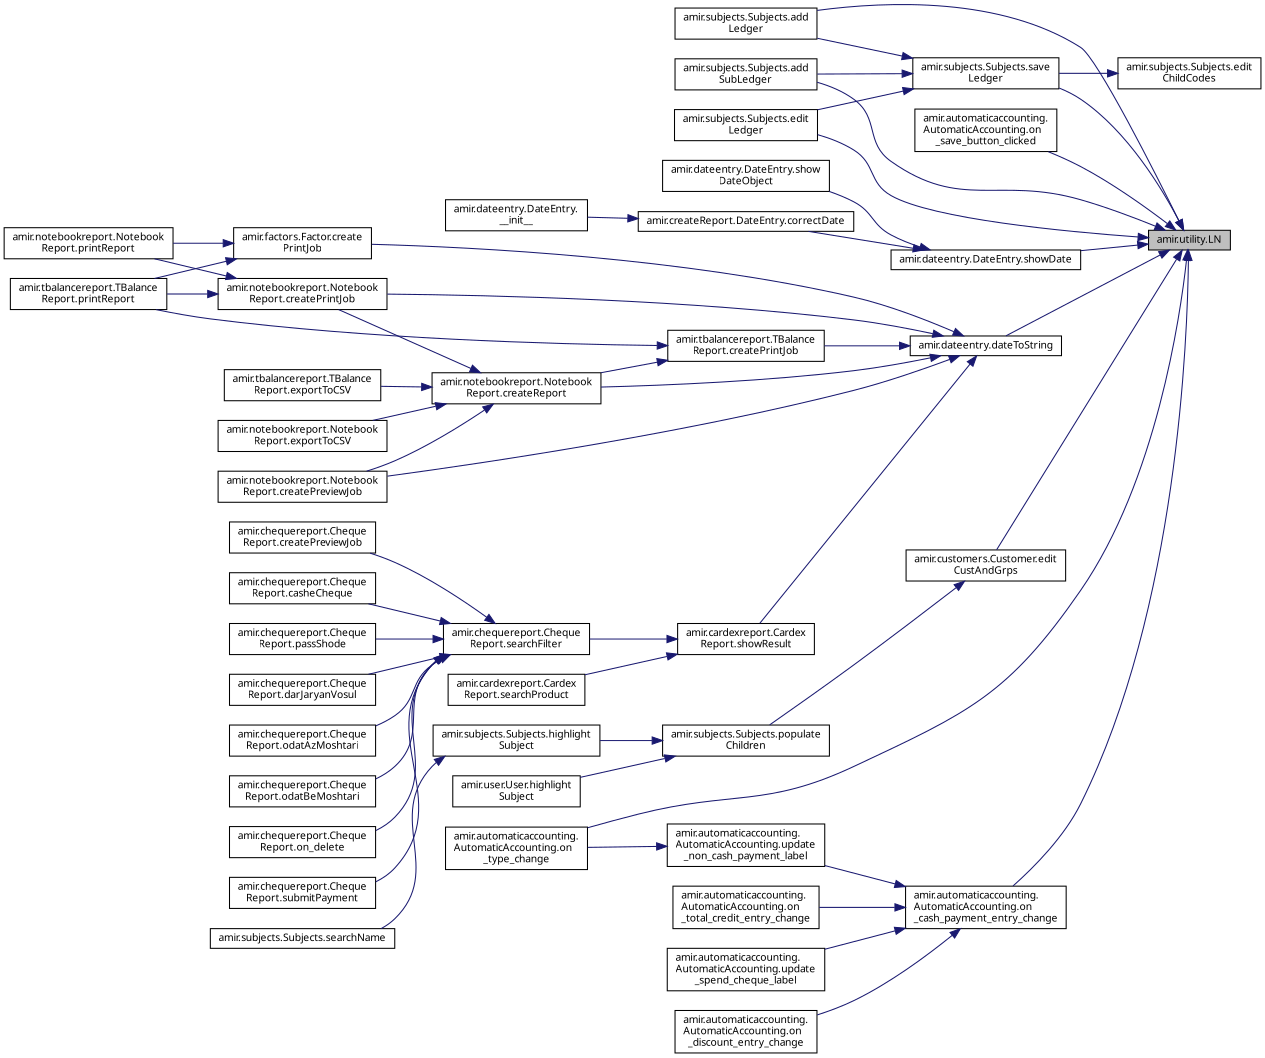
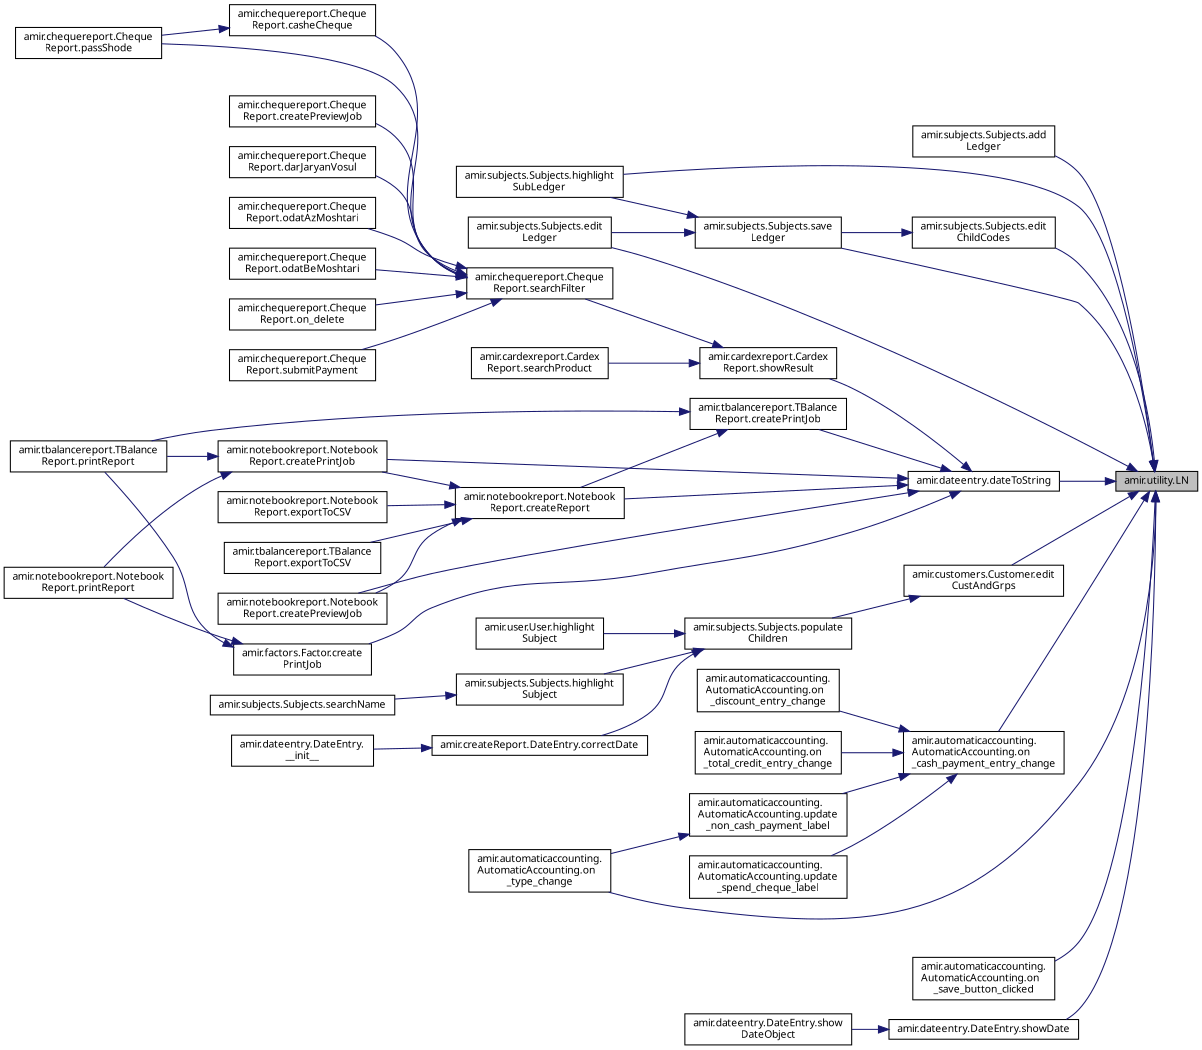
edge "amir.chequereport.Cheque Report.passShode" -> "amir.chequereport.Cheque Report.casheCheque": added
edge "amir.subjects.Subjects.add Ledger" -> "amir.subjects.Subjects.save Ledger": removed
node "amir.subjects.Subjects.add SubLedger": label "amir.subjects.Subjects.add SubLedger" -> "amir.subjects.Subjects.highlight SubLedger"
edge "amir.createReport.DateEntry.correctDate" -> "amir.dateentry.DateEntry.showDate": now "amir.createReport.DateEntry.correctDate" -> "amir.subjects.Subjects.populate Children"
edge "amir.subjects.Subjects.edit ChildCodes" -> "amir.utility.LN": added
